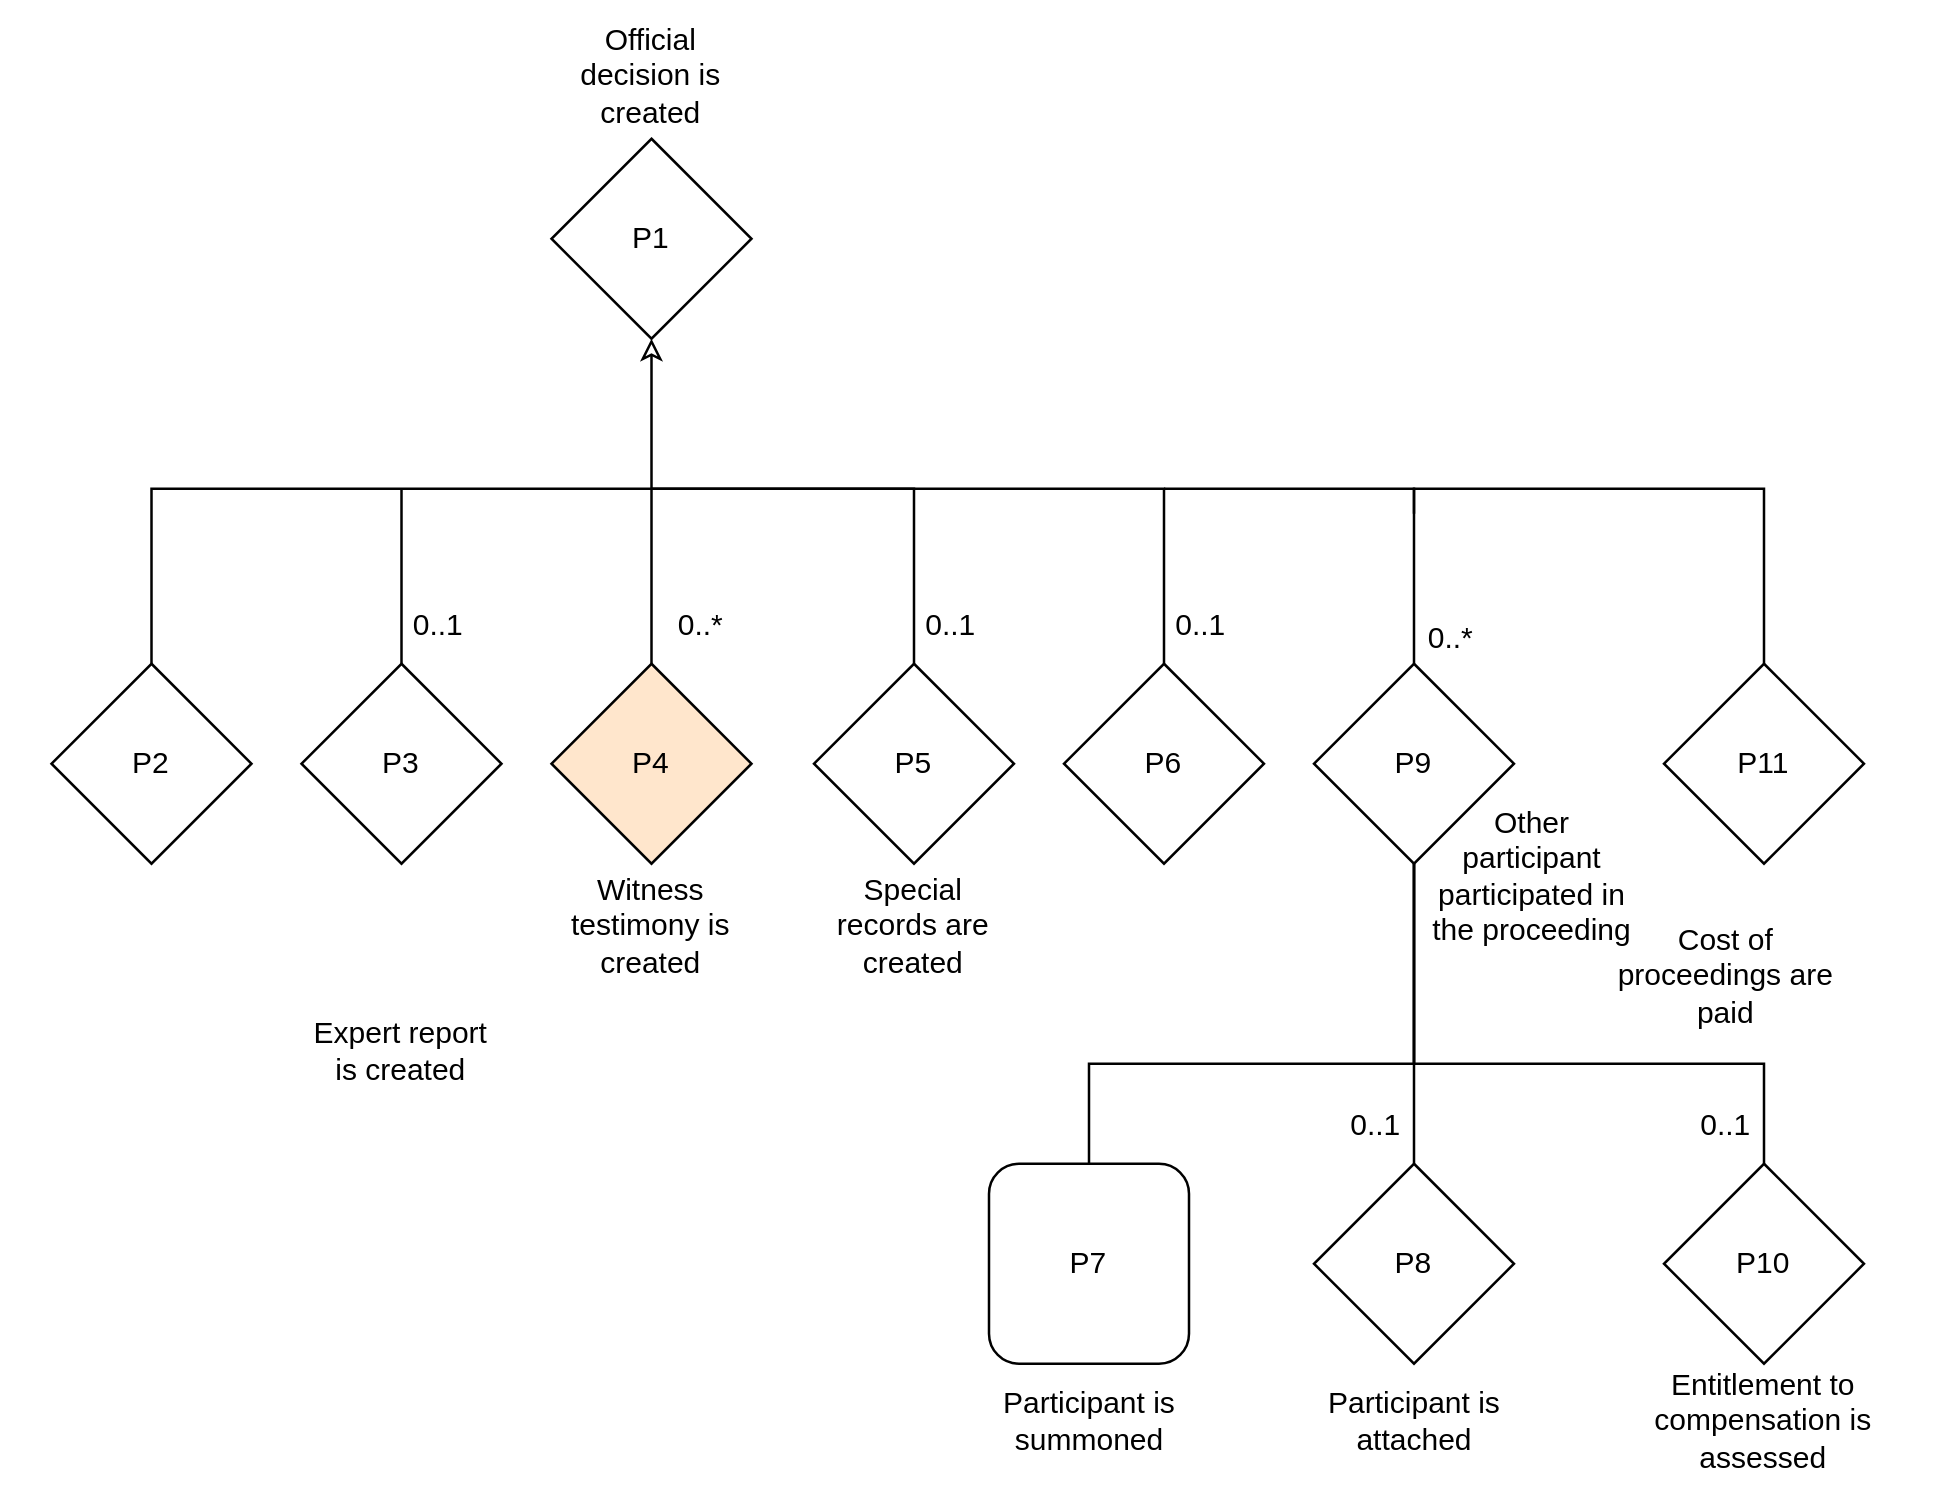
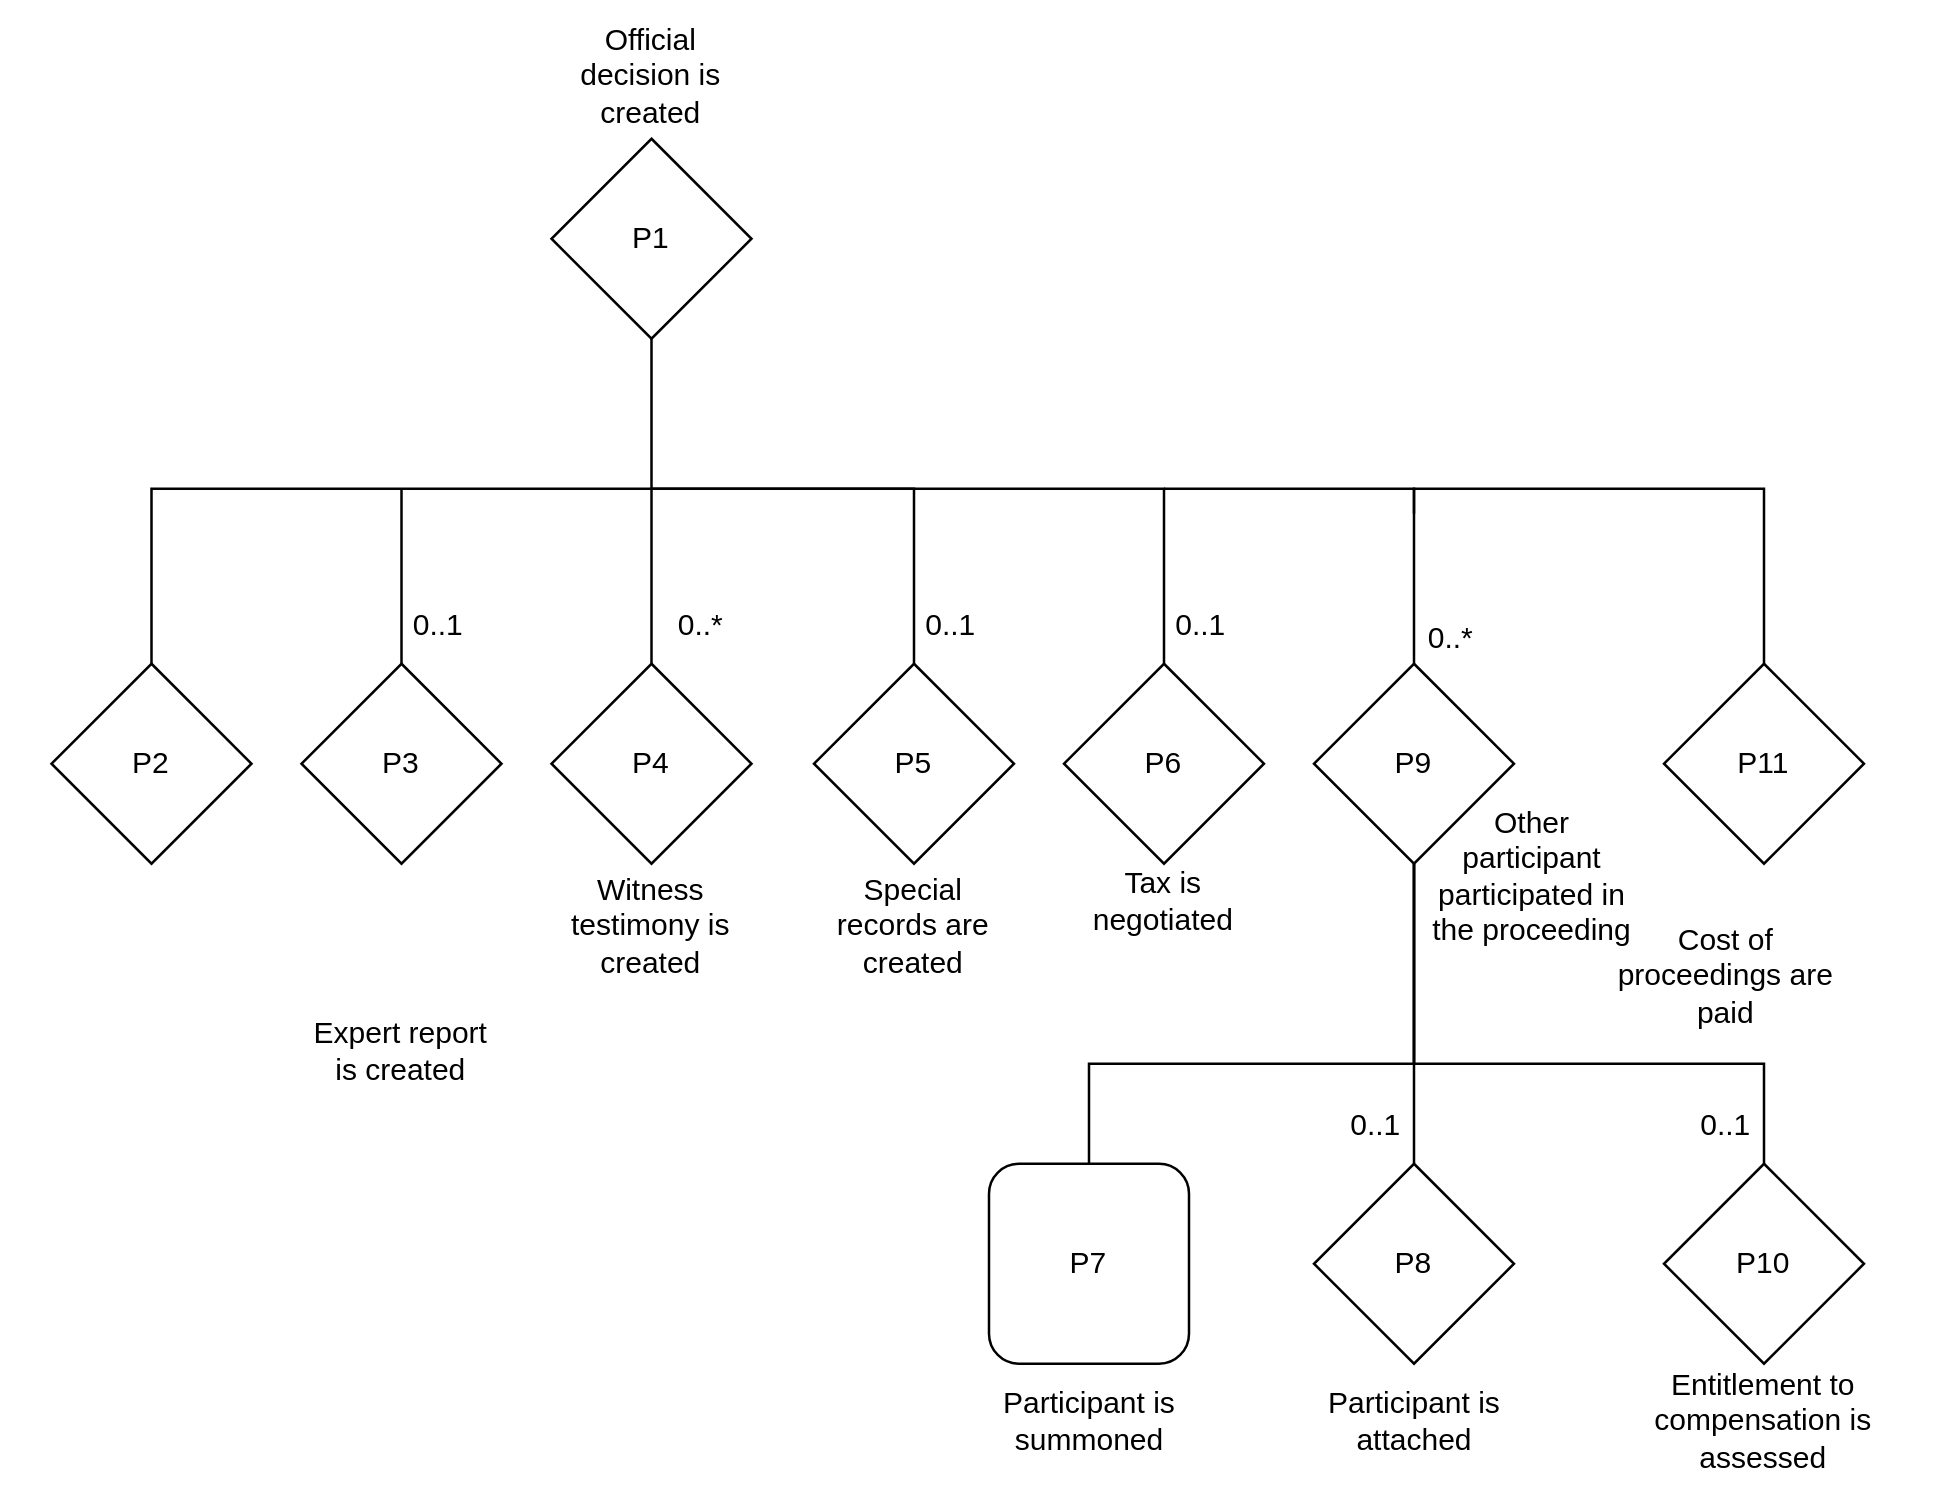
edge "P2" -> "P1": arrowhead classic -> none
node "P4": fillcolor #ffe6cc -> #ffffff
node "Tax is negotiated": added
